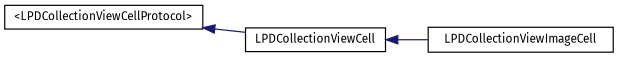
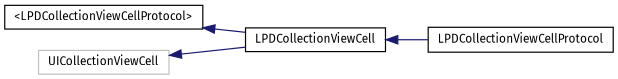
node "LPDCollectionViewImageCell": label "LPDCollectionViewImageCell" -> "LPDCollectionViewCellProtocol"
node "UICollectionViewCell": added
